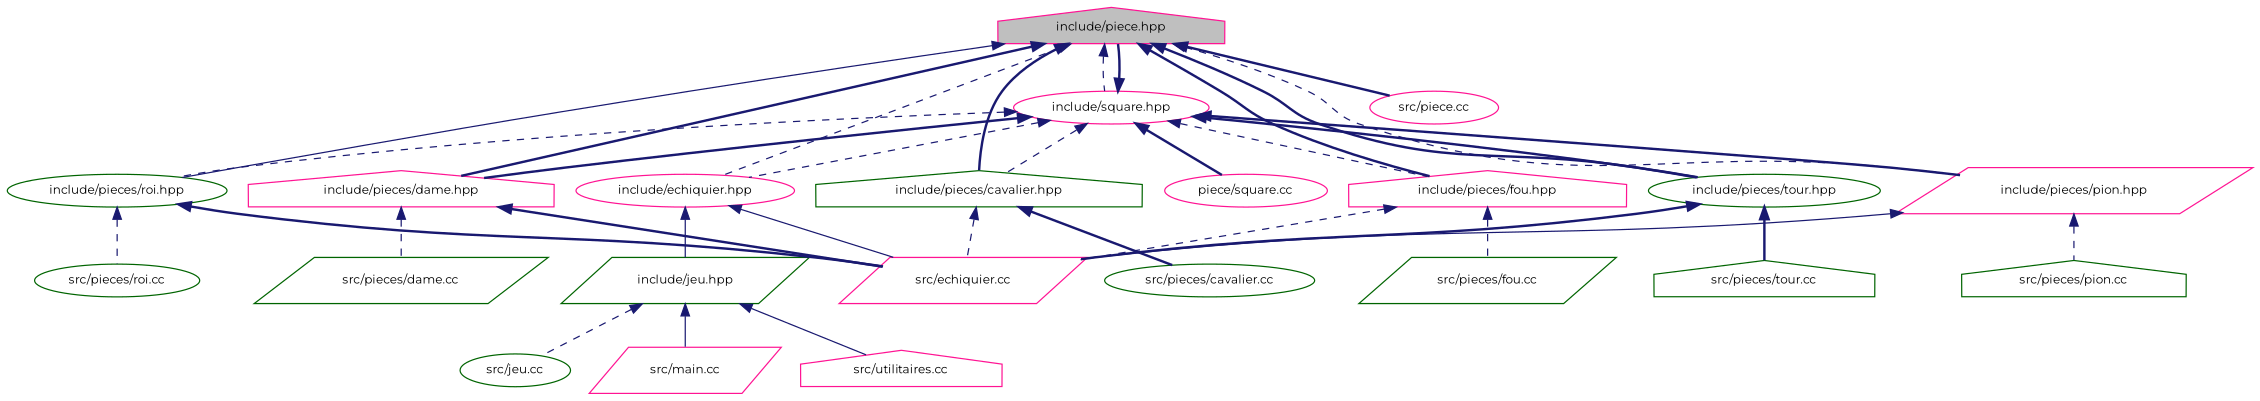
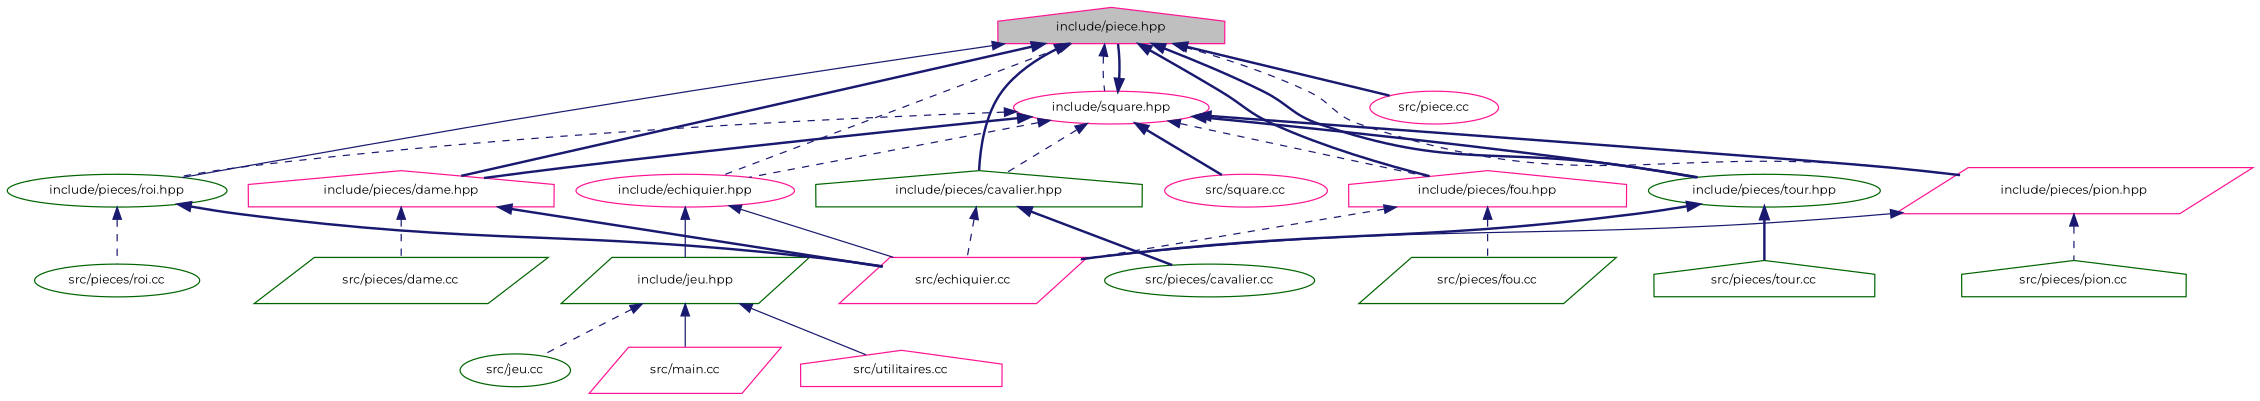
node "piece/square.cc": label "piece/square.cc" -> "src/square.cc"
